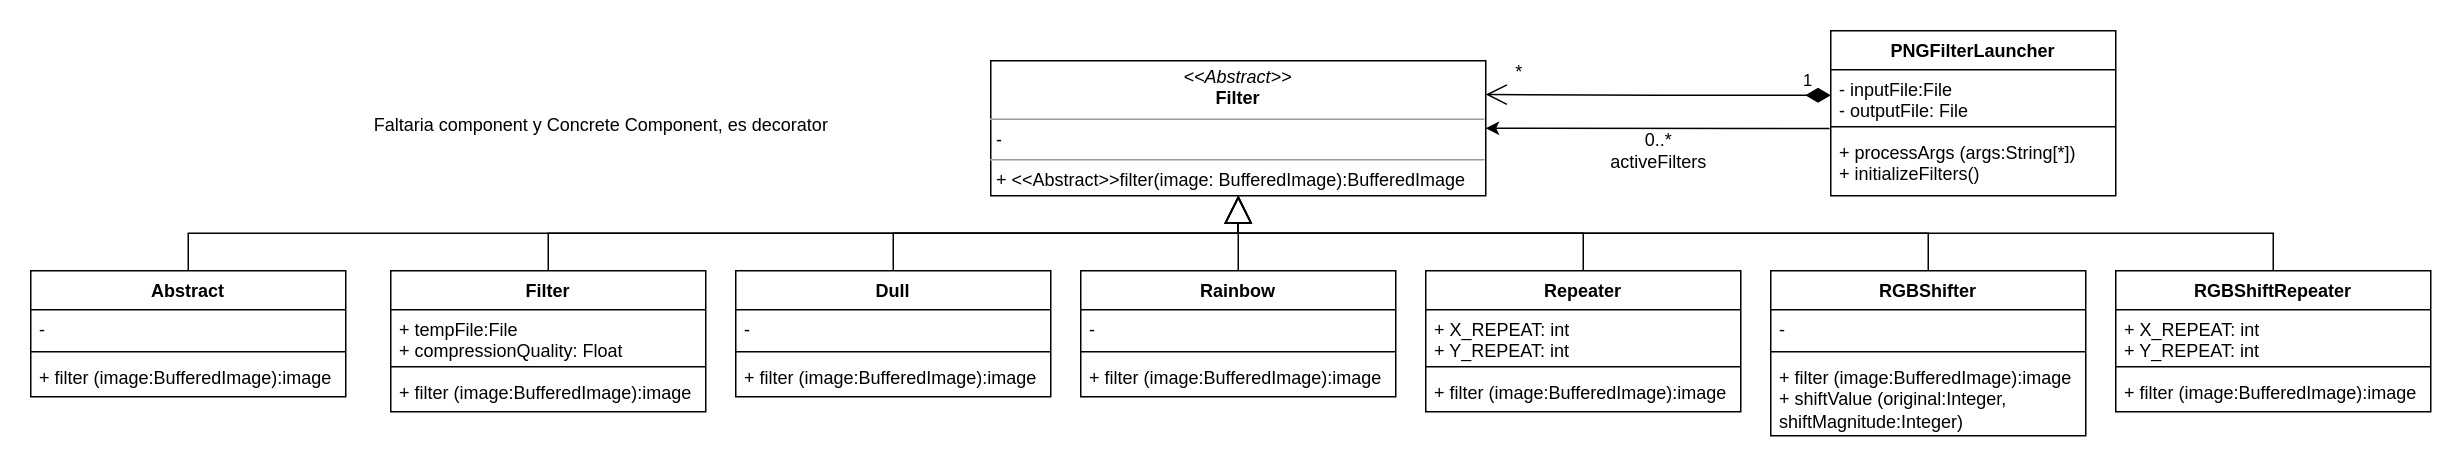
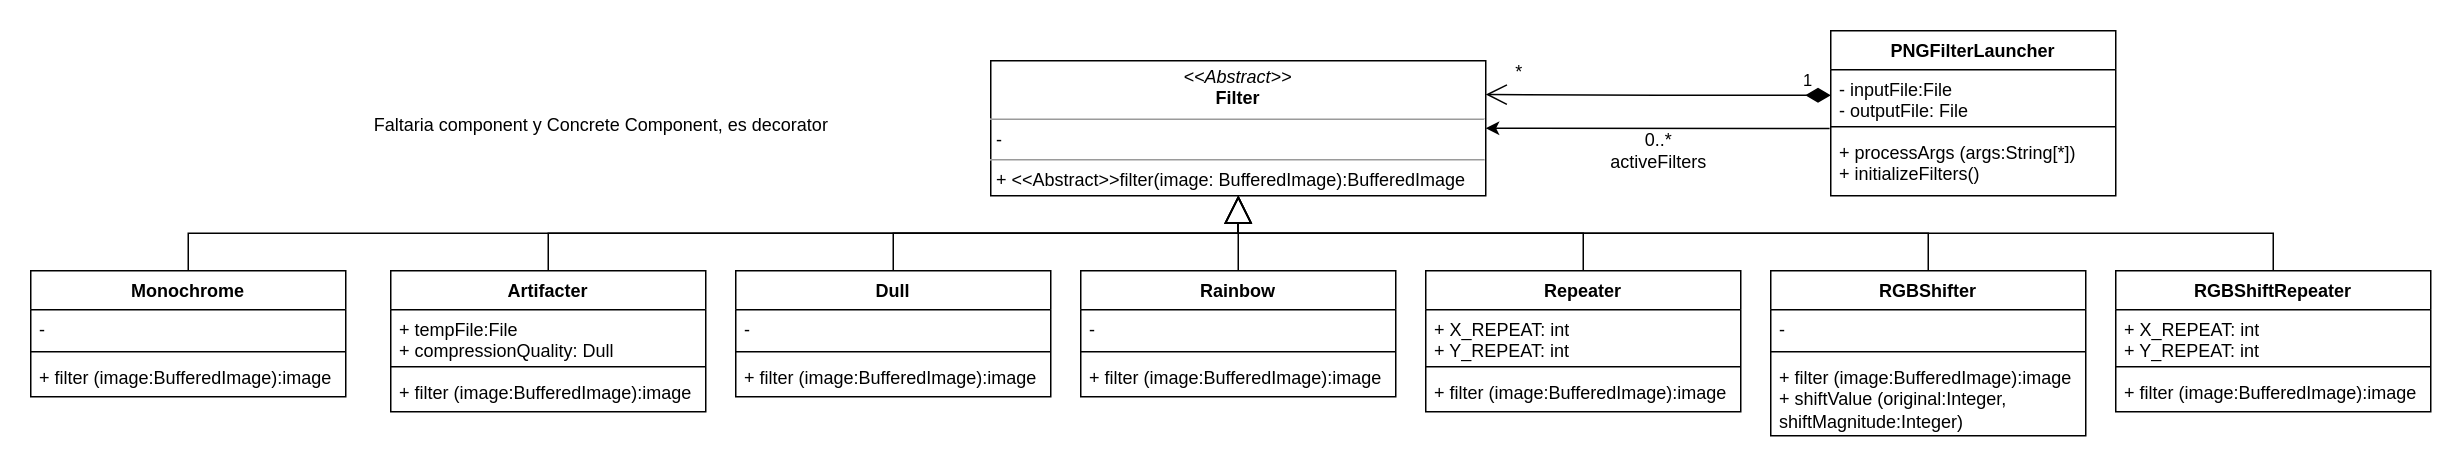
node "Abstract": label "Abstract" -> "Monochrome"
node "Filter": label "Filter" -> "Artifacter"
node "+ tempFile:File + compressionQuality: Float": label "+ tempFile:File + compressionQuality: Float" -> "+ tempFile:File + compressionQuality: Dull"
